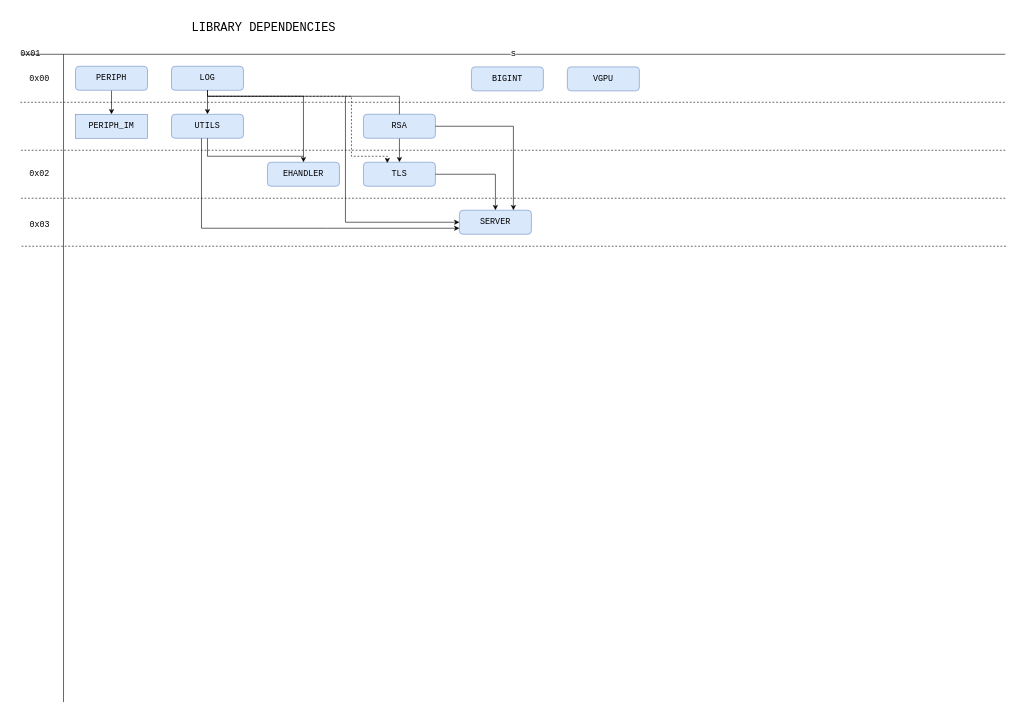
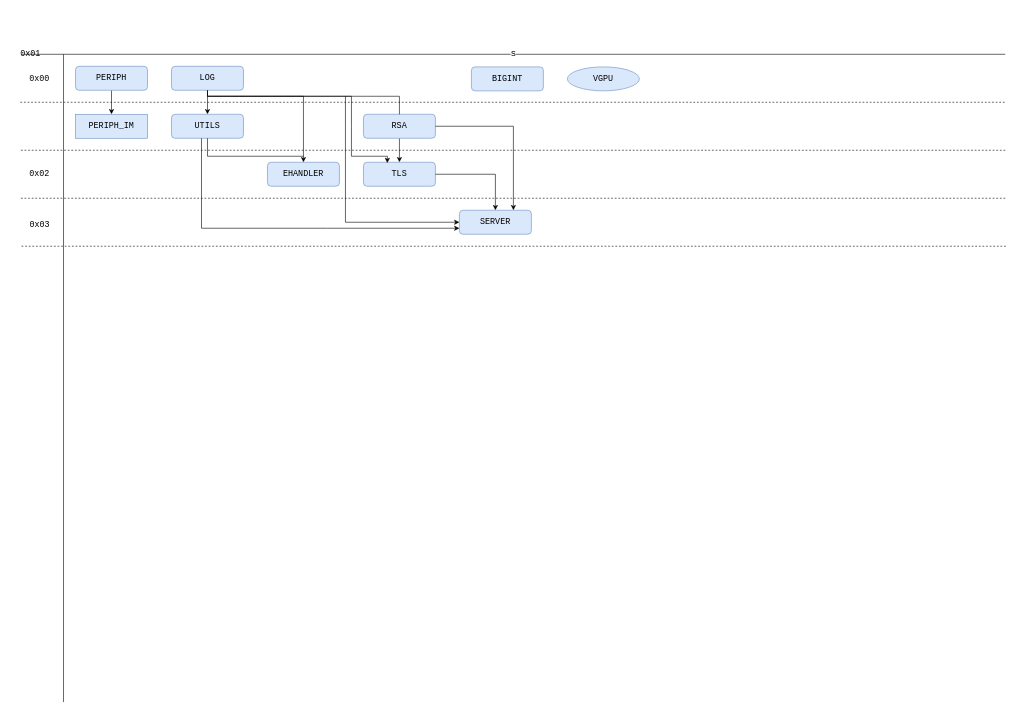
node "LIBRARY DEPENDENCIES": removed
node "VGPU": shape rounded rectangle -> ellipse
edge "LOG" -> "TLS": style dashed -> solid
